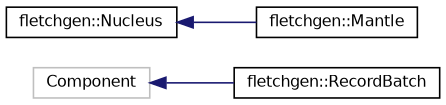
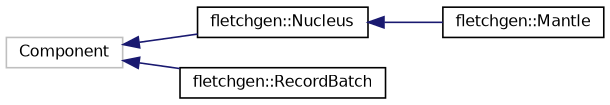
edge "fletchgen::Nucleus" -> "Component": added
